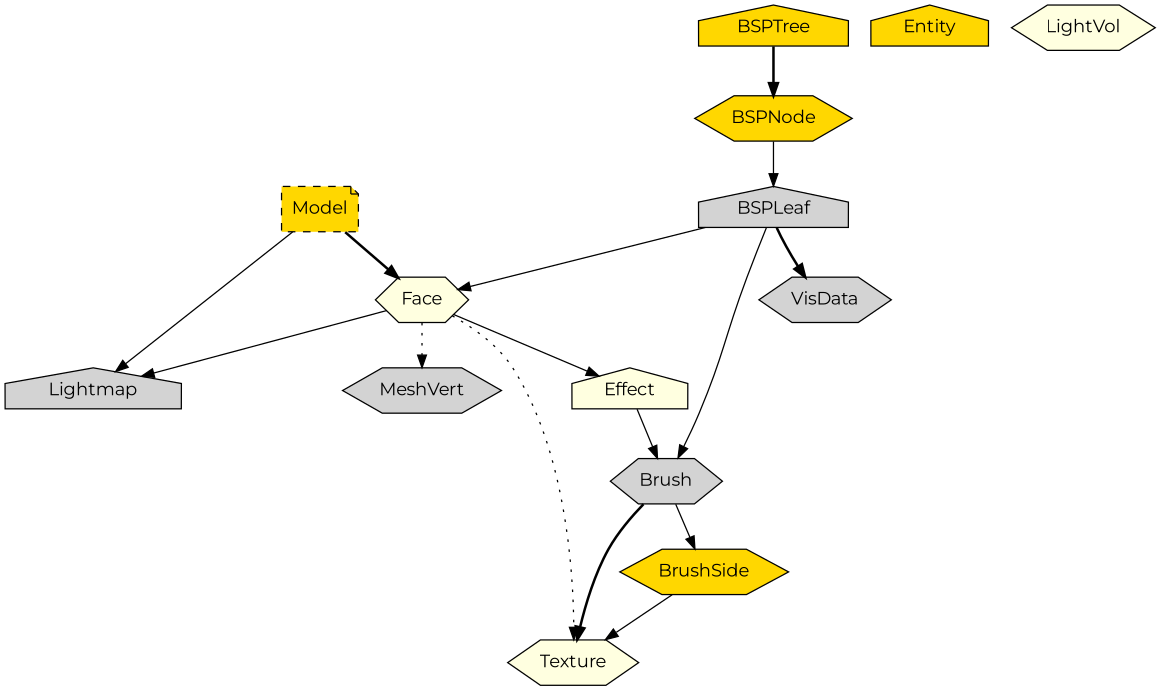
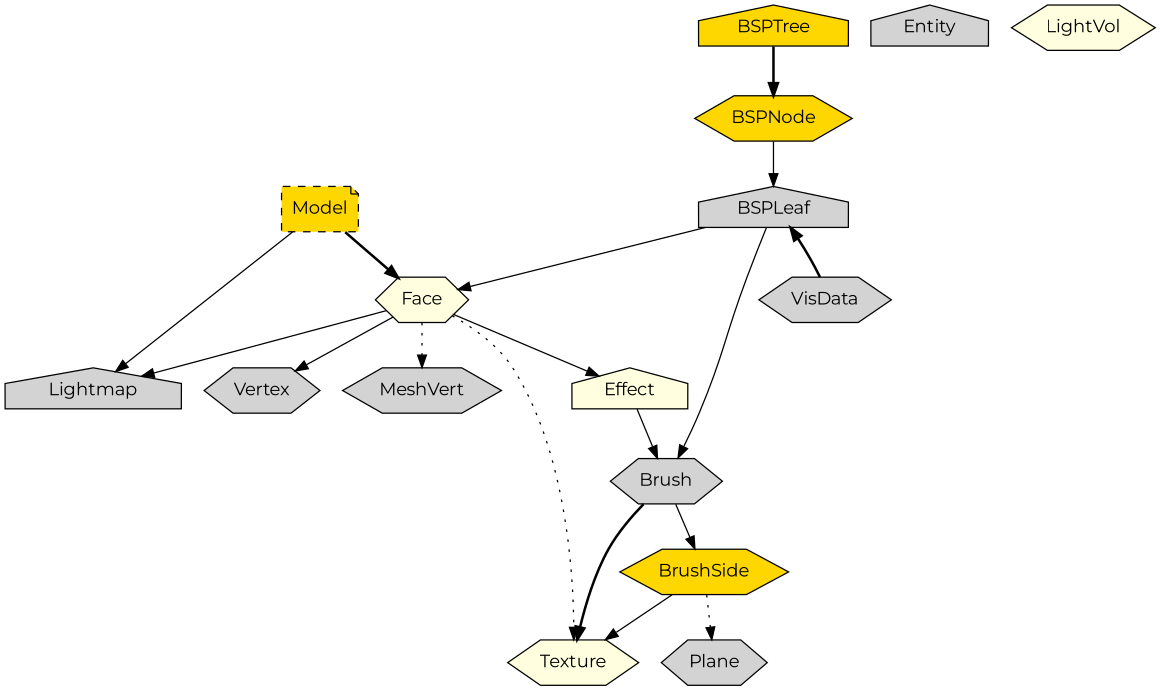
node "Entity": fillcolor gold -> lightgrey
edge "BSPLeaf" -> "VisData": reversed
node "Vertex": added
node "Plane": added
